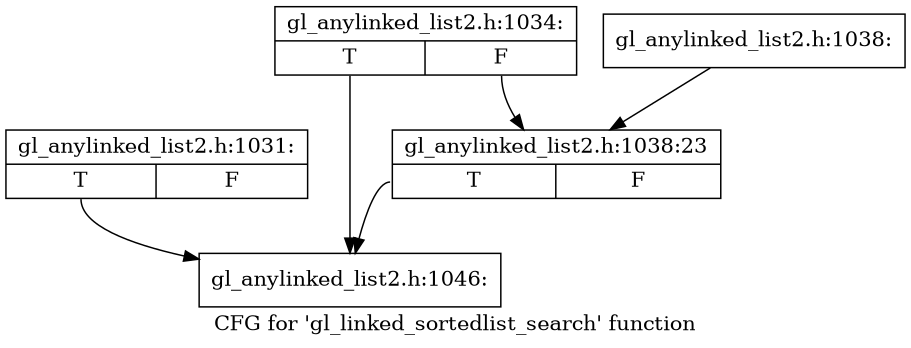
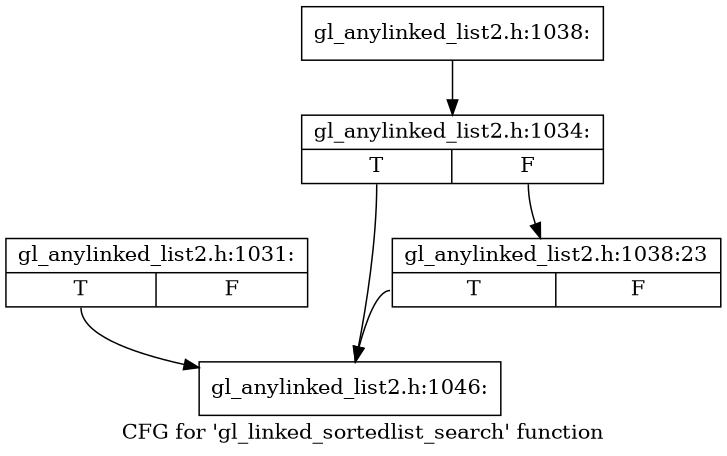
edge "gl_anylinked_list2.h:1038:" -> "gl_anylinked_list2.h:1038:23": now "gl_anylinked_list2.h:1038:" -> "gl_anylinked_list2.h:1034:"
